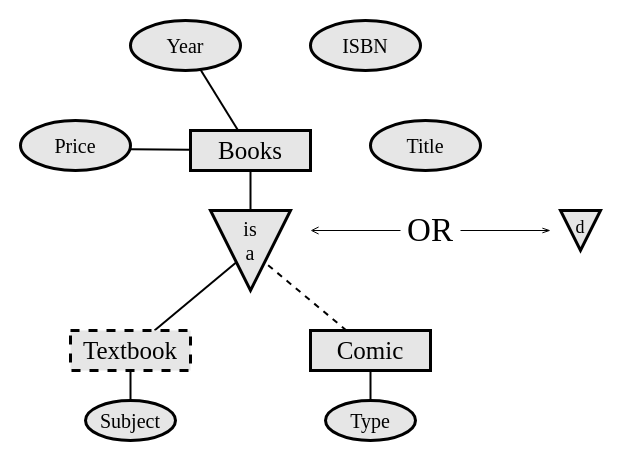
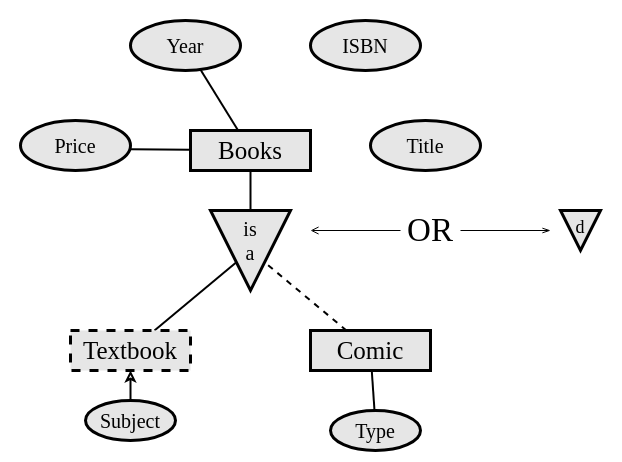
edge "Textbook" -- "Subject": arrowhead none -> classic
node "Type": moved (371, 421) -> (376, 431)
